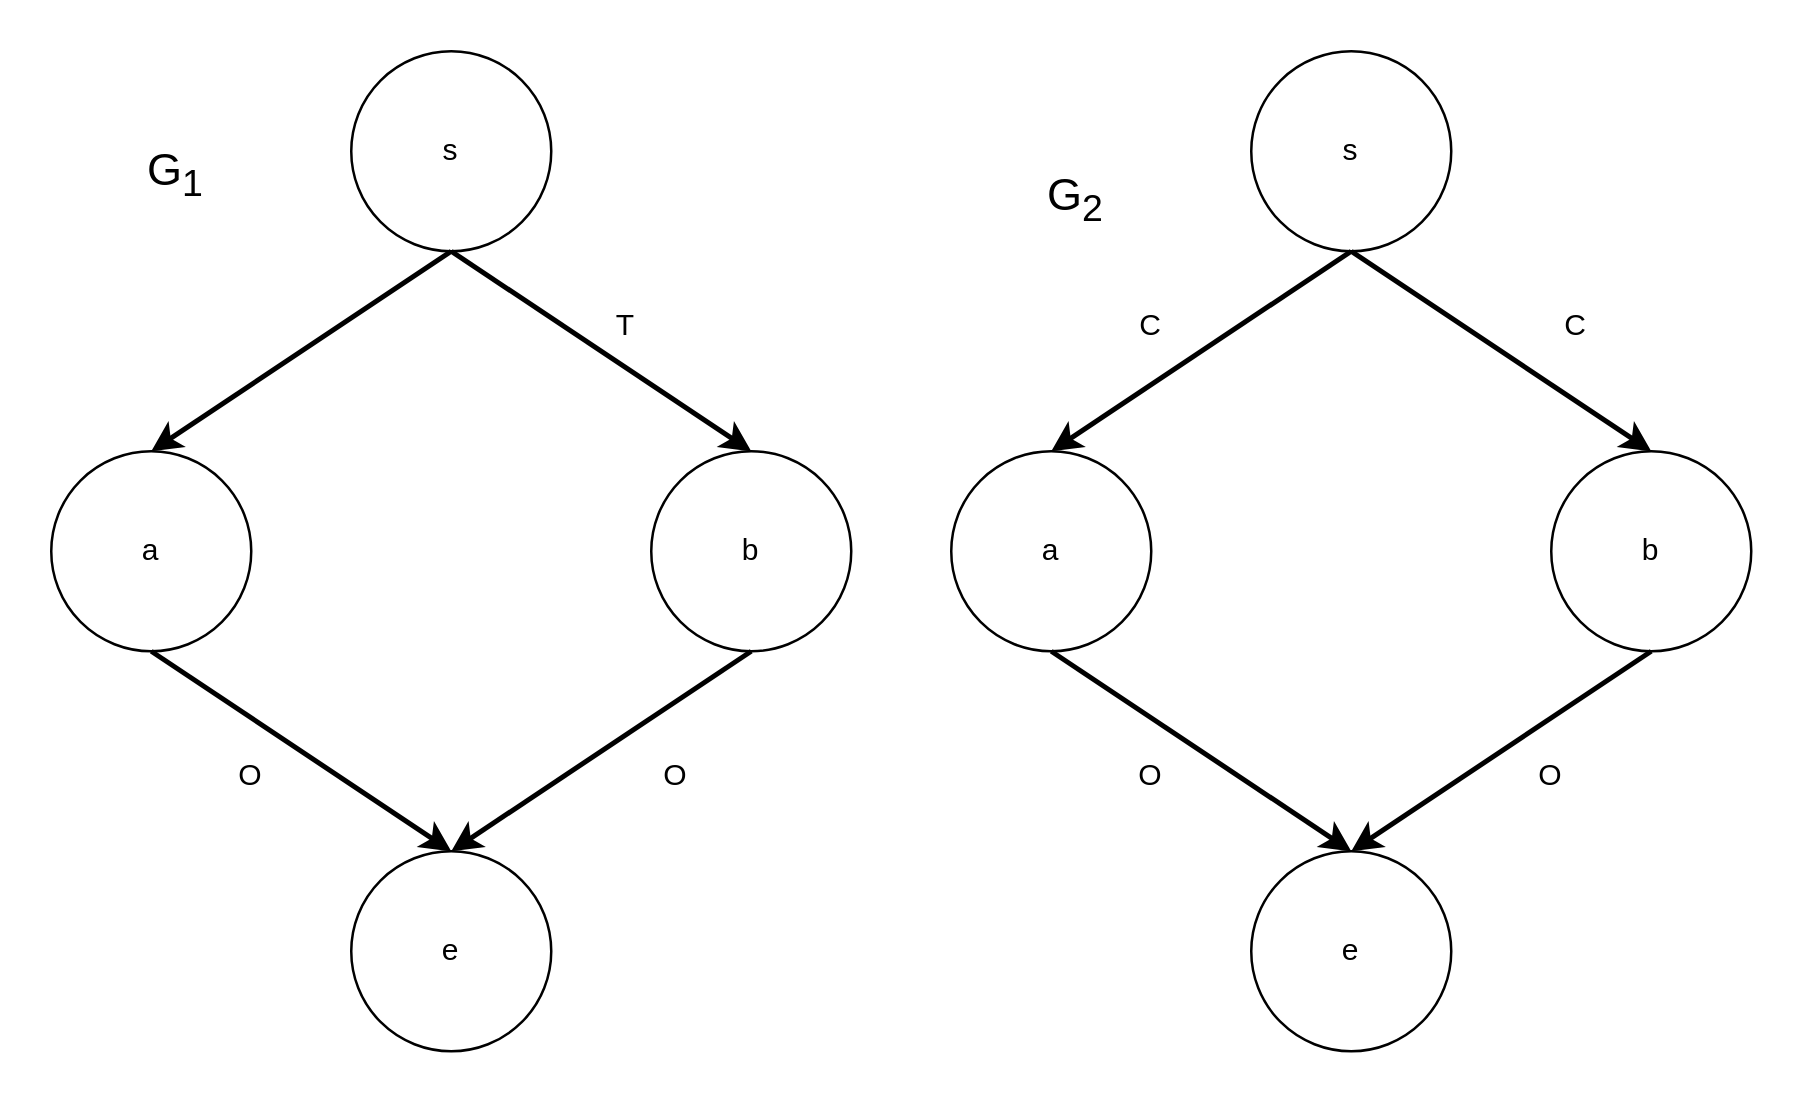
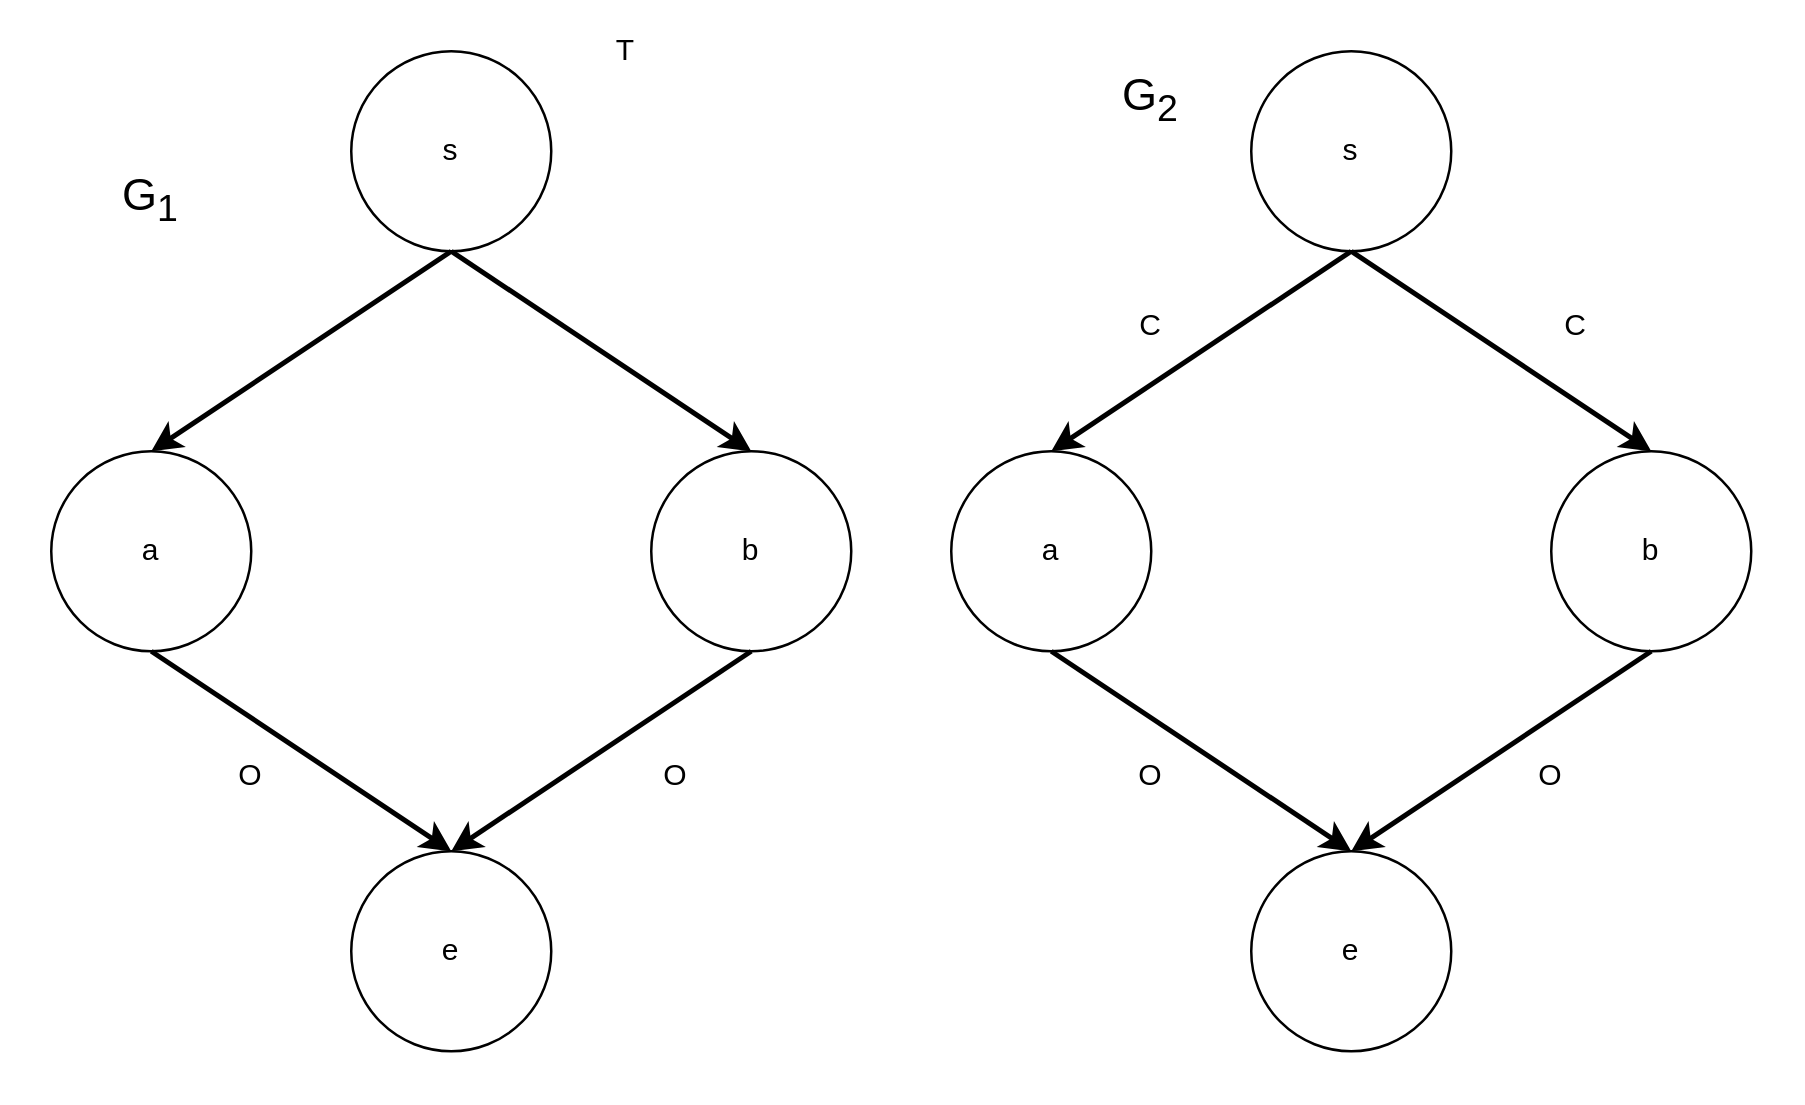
node "G1": moved (176, 176) -> (151, 201)
node "G2": moved (1076, 201) -> (1151, 101)
node "T": moved (626, 326) -> (626, 51)
